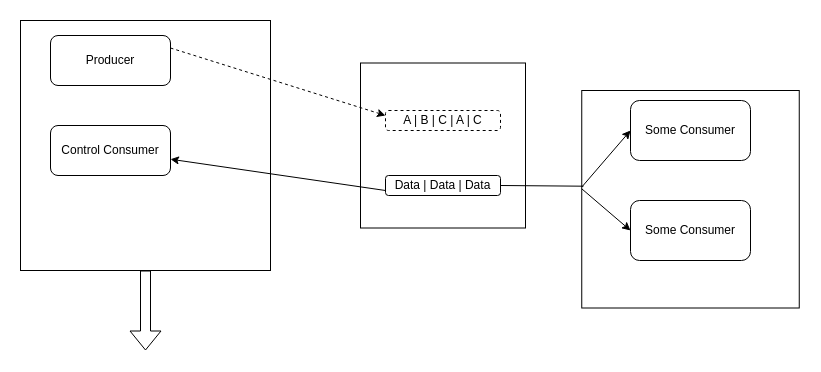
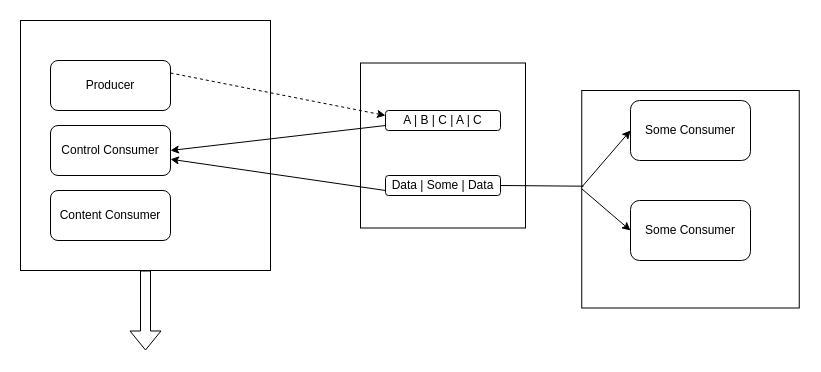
node "Producer": moved (111, 61) -> (111, 86)
node "A | B | C | A | C": style dashed -> solid
edge "A | B | C | A | C" -> "Control Consumer": added
node "Data | Data | Data": label "Data | Data | Data" -> "Data | Some | Data"
node "Content Consumer": added
